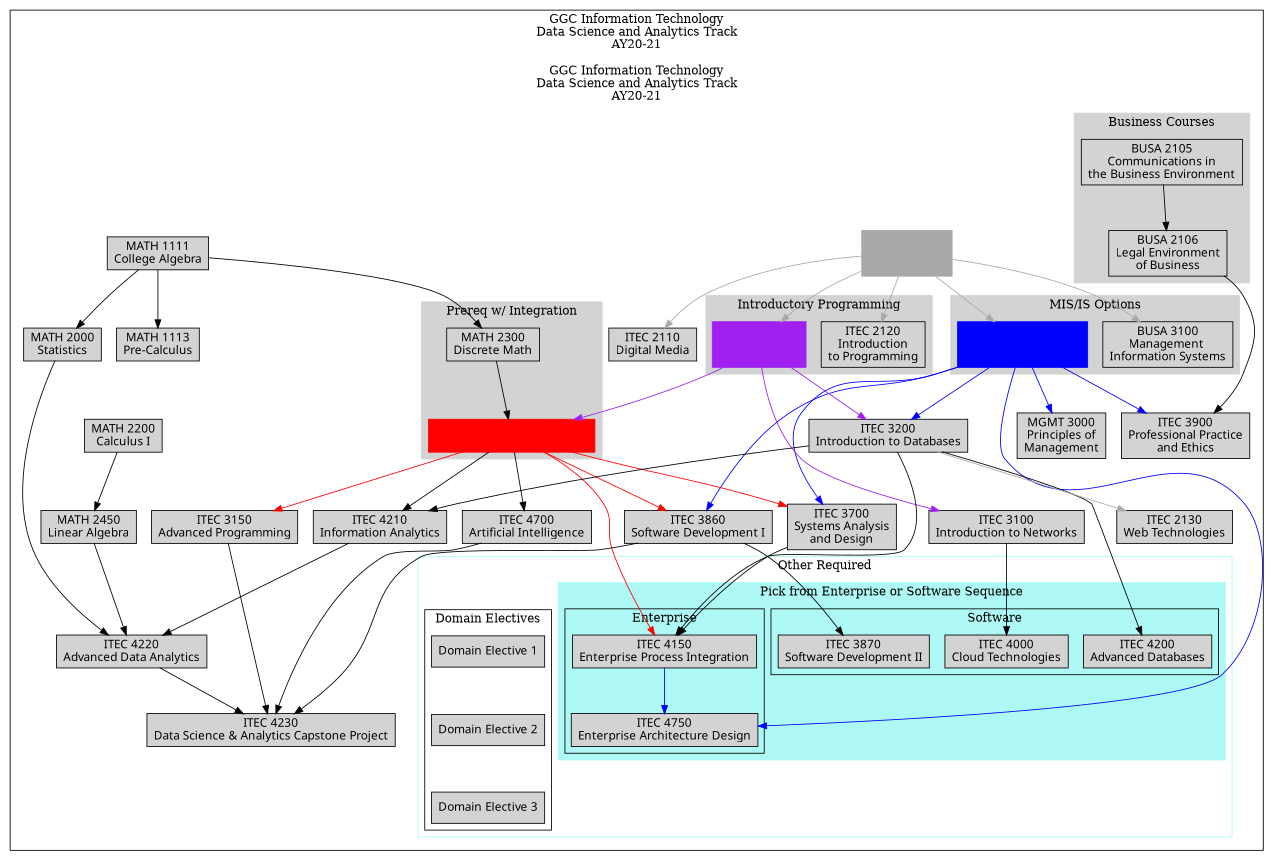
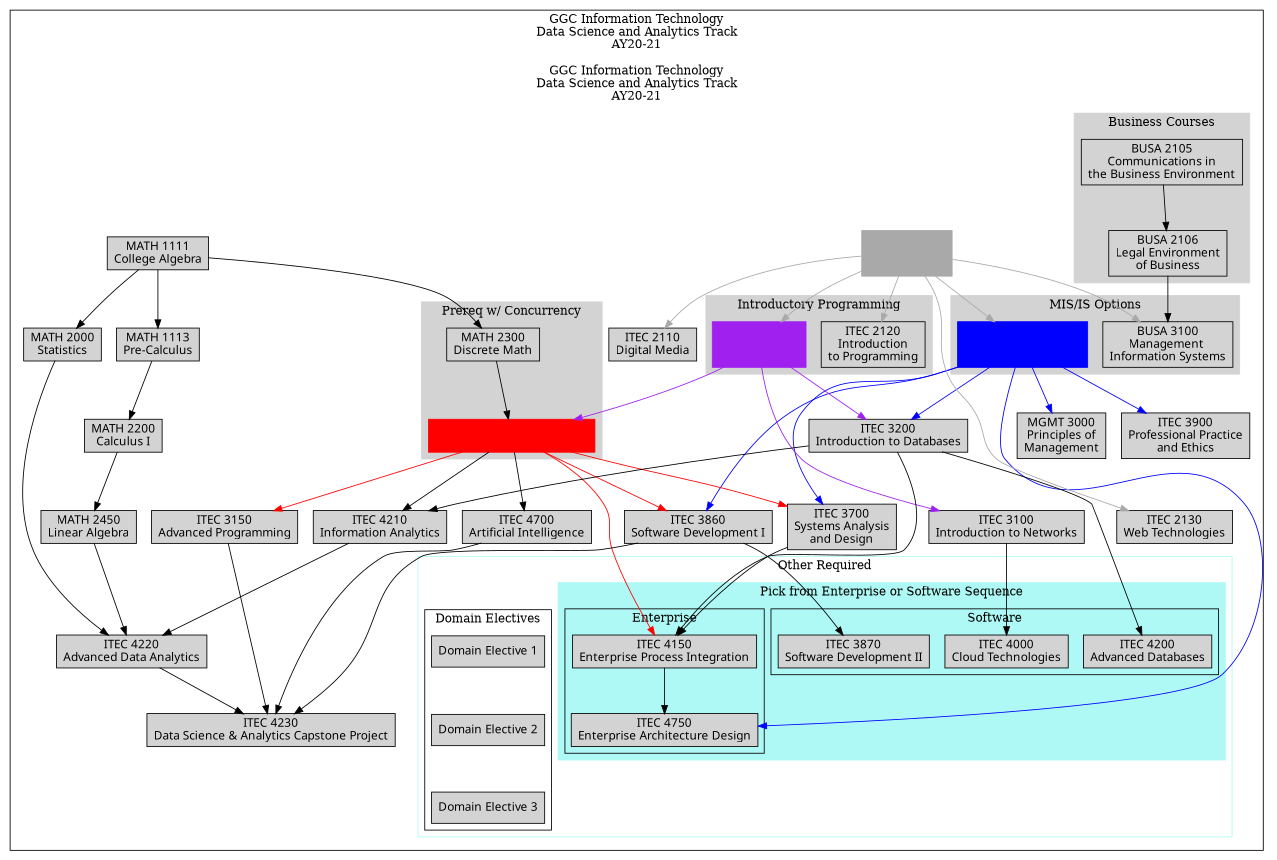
cluster "Prereq w/ Integration": label "Prereq w/ Integration" -> "Prereq w/ Concurrency"
edge "BUSA 2106 Legal Environment of Business" -> "ITEC 3900 Professional Practice and Ethics": now "BUSA 2106 Legal Environment of Business" -> "BUSA 3100 Management Information Systems"
edge "MATH 1113 Pre-Calculus" -> "MATH 2200 Calculus I": added
edge "ITEC 3200 Introduction to Databases" -> "ITEC 2130 Web Technologies": now "ITEC 1001 Introduction to Computing" -> "ITEC 2130 Web Technologies"
edge "ITEC 4150 Enterprise Process Integration" -> "ITEC 4750 Enterprise Architecture Design": color blue -> black
